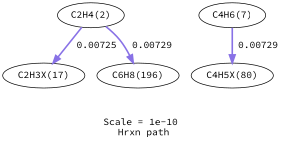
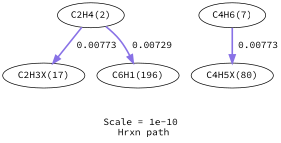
edge "C2H4(2)" -> "C2H3X(17)": label " 0.00725" -> " 0.00773"
edge "C4H6(7)" -> "C4H5X(80)": label " 0.00729" -> " 0.00773"
node "C6H8(196)": label "C6H8(196)" -> "C6H1(196)"
